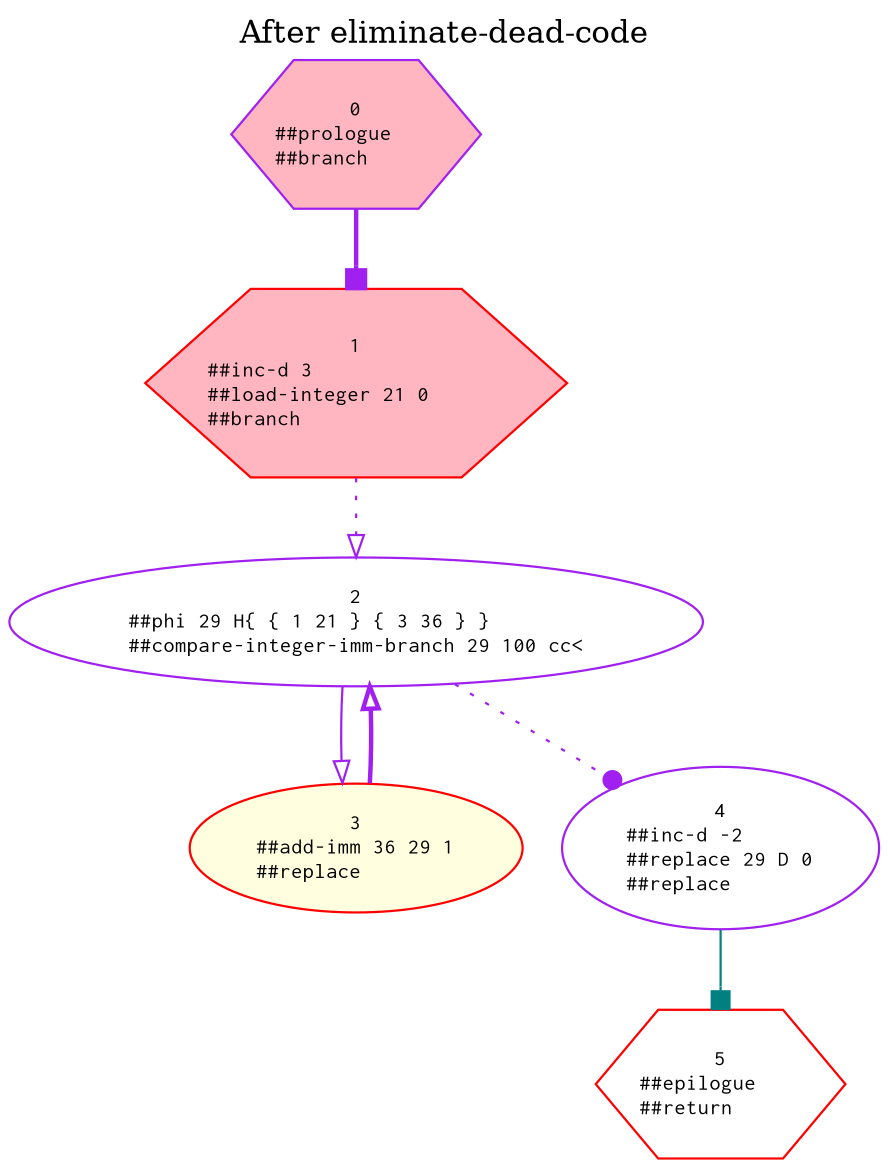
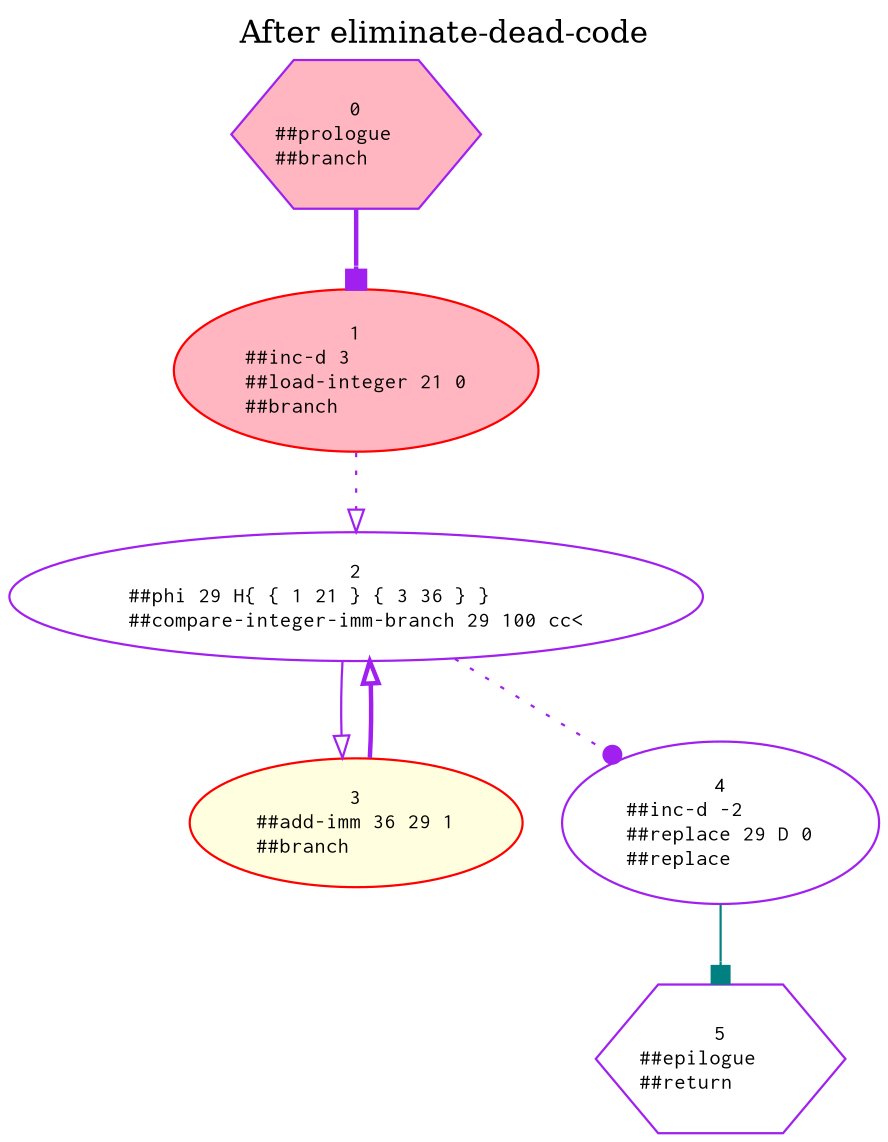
node "1 ##inc-d 3 ##load-integer 21 0 ##branch": shape hexagon -> ellipse
node "3 ##add-imm 36 29 1 ##replace": label "3 ##add-imm 36 29 1 ##replace" -> "3 ##add-imm 36 29 1 ##branch"
node "5 ##epilogue ##return": color red -> purple
